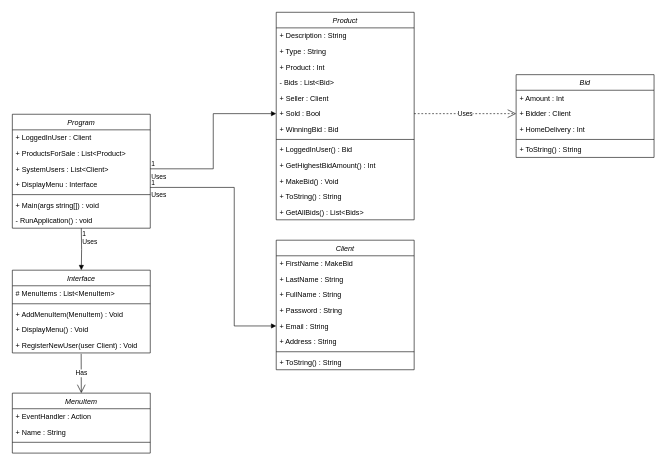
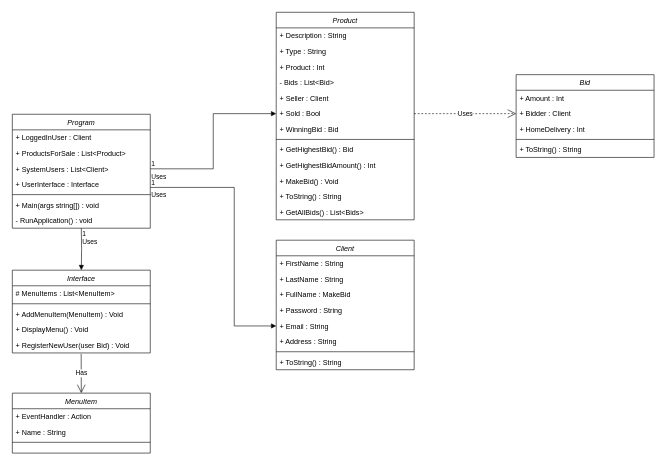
node "+ LoggedInUser() : Bid": label "+ LoggedInUser() : Bid" -> "+ GetHighestBid() : Bid"
node "+ DisplayMenu : Interface": label "+ DisplayMenu : Interface" -> "+ UserInterface : Interface"
node "+ FirstName : MakeBid": label "+ FirstName : MakeBid" -> "+ FirstName : String"
node "+ FullName : String": label "+ FullName : String" -> "+ FullName : MakeBid"
node "+ RegisterNewUser(user Client) : Void": label "+ RegisterNewUser(user Client) : Void" -> "+ RegisterNewUser(user Bid) : Void"
